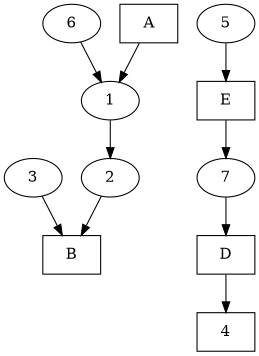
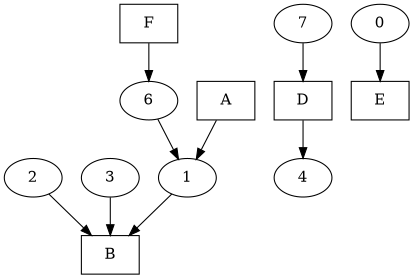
node "F": added
node "5": label "5" -> "0"
edge "1" -> "2": now "1" -> "B"
edge "E" -> "7": removed
node "4": shape box -> ellipse
